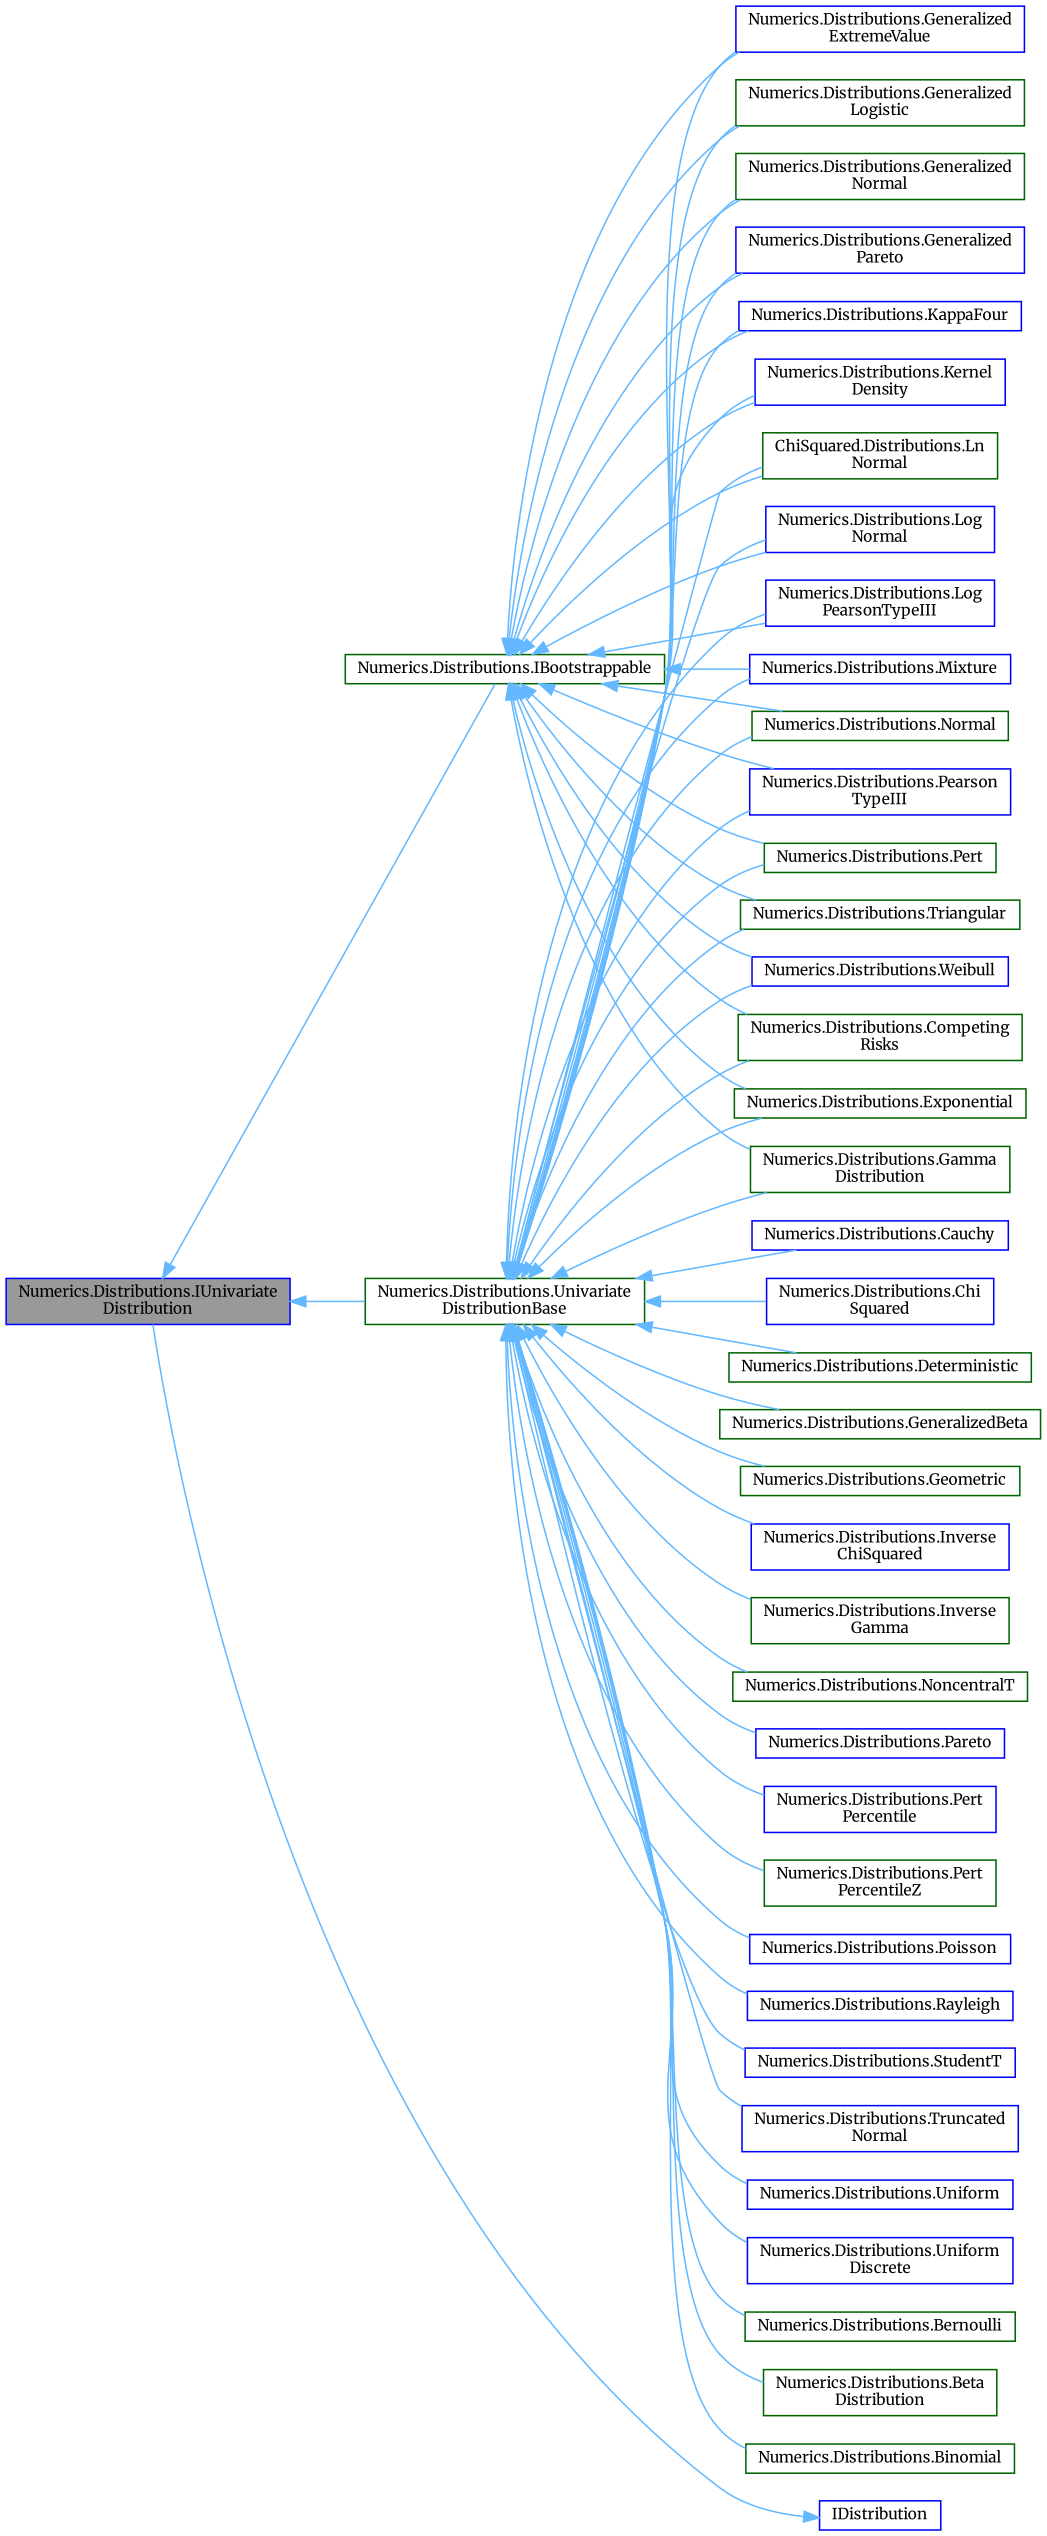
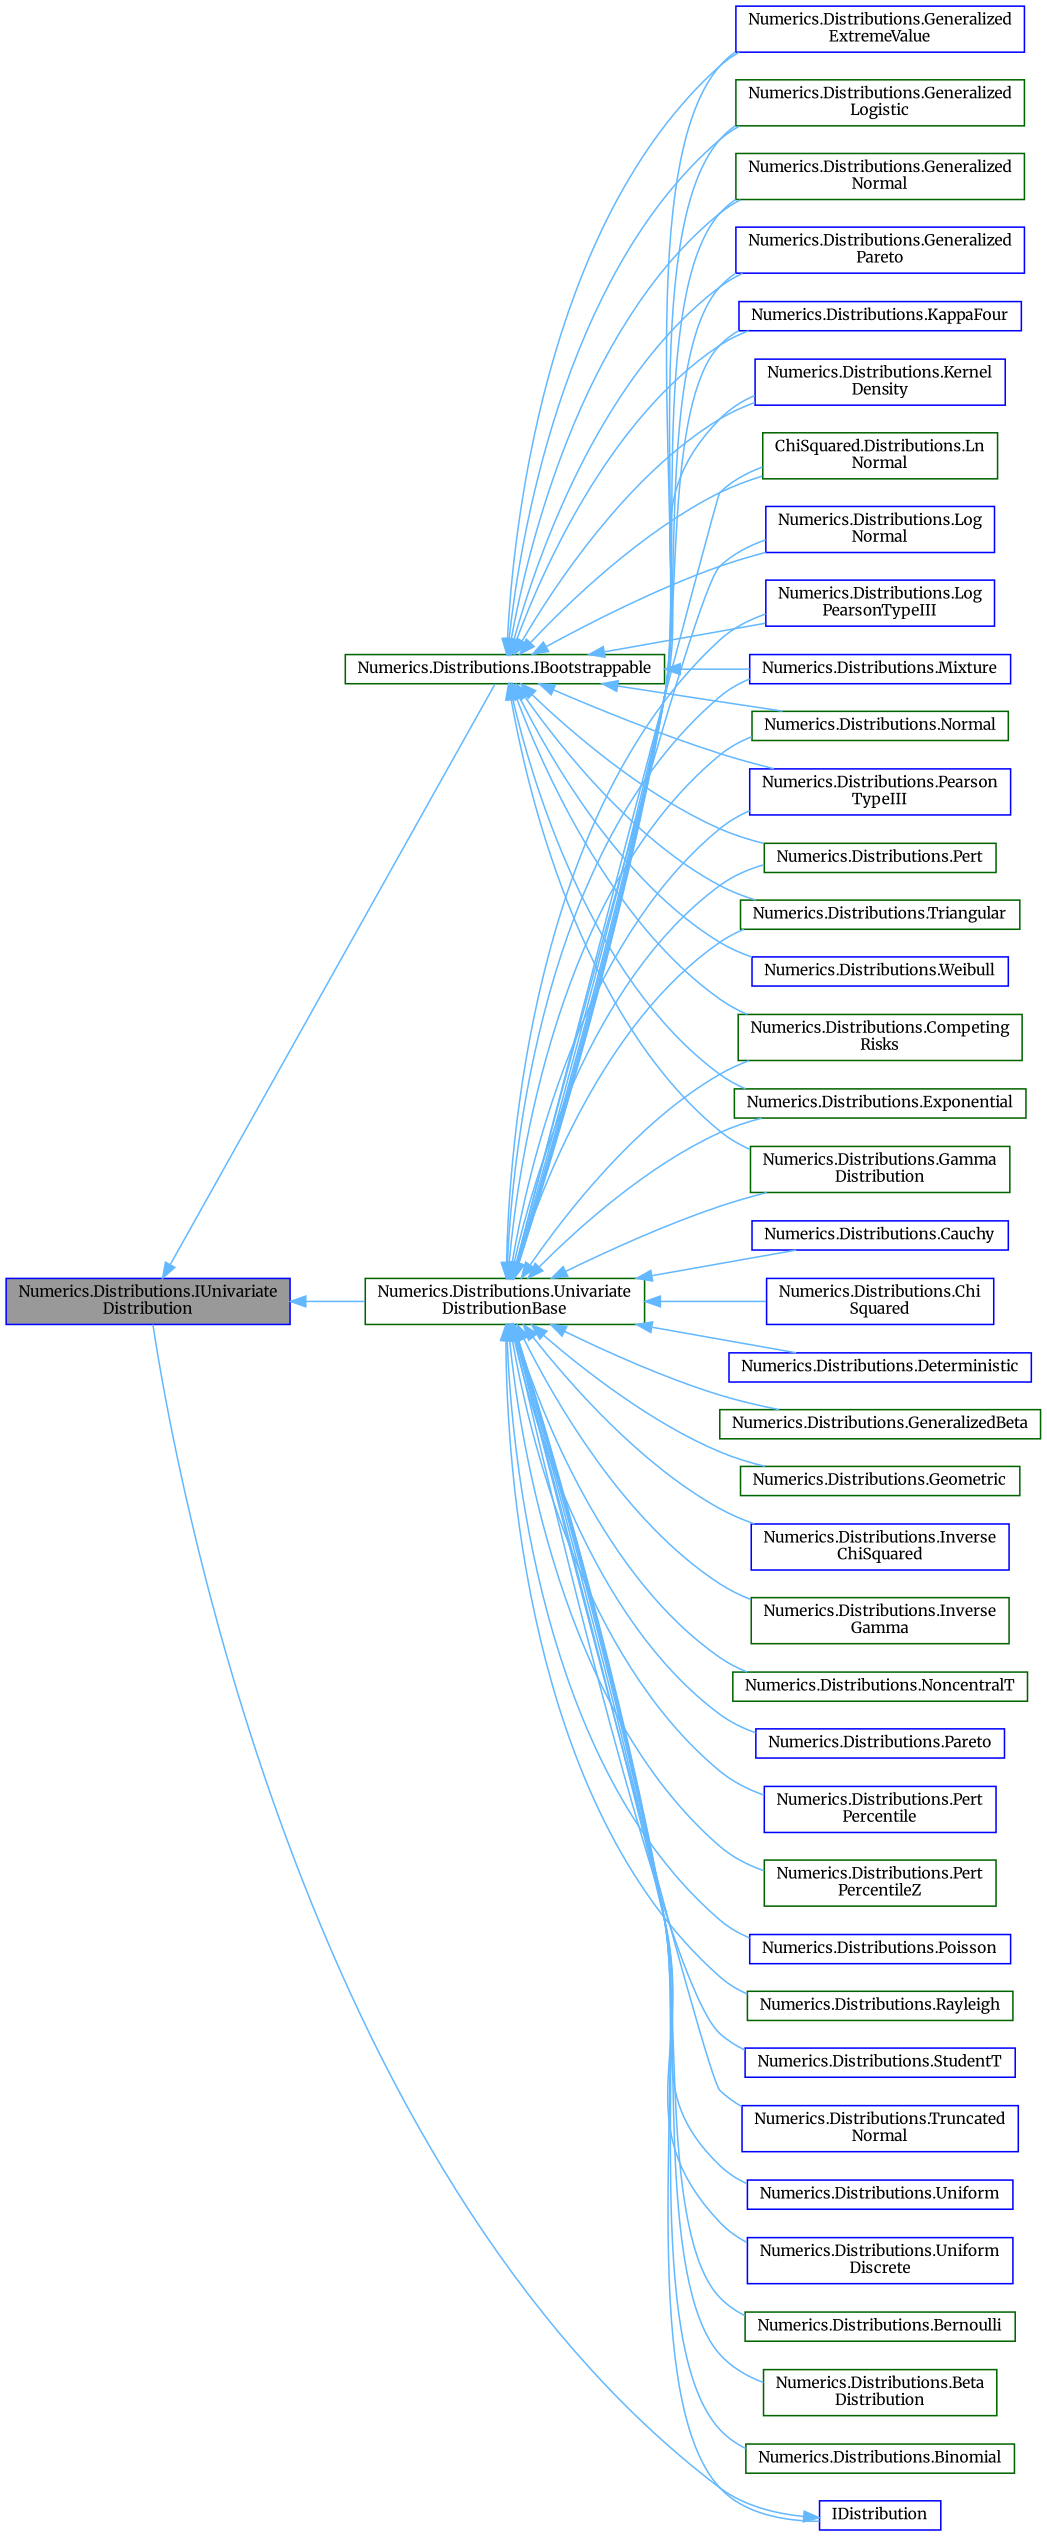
edge "Numerics.Distributions.Weibull" -> "Numerics.Distributions.Univariate DistributionBase": now "IDistribution" -> "Numerics.Distributions.Univariate DistributionBase"
node "Numerics.Distributions.Deterministic": color darkgreen -> blue
node "Numerics.Distributions.Rayleigh": color blue -> darkgreen
